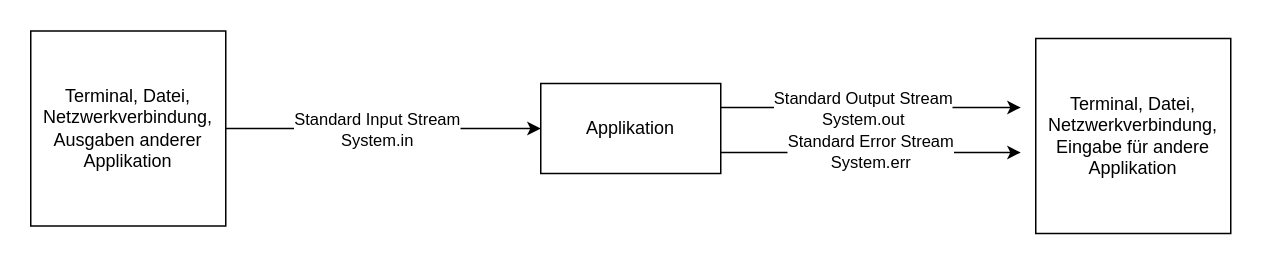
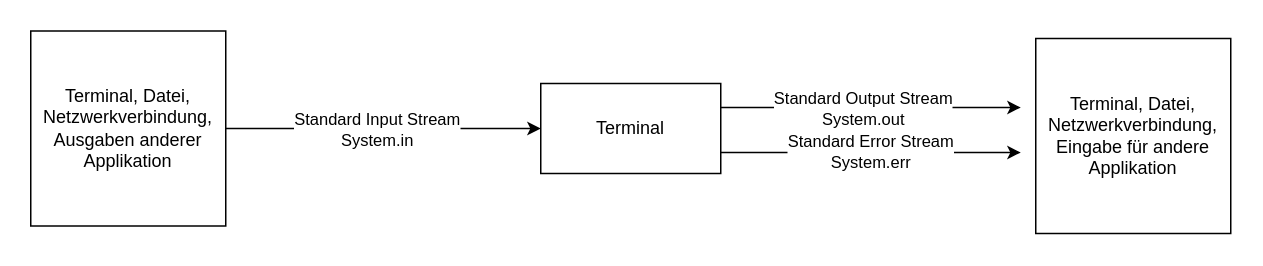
node "Applikation": label "Applikation" -> "Terminal"
